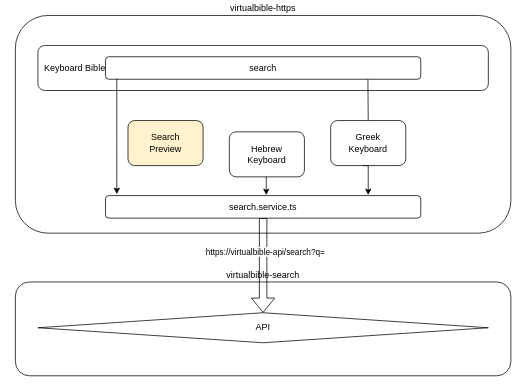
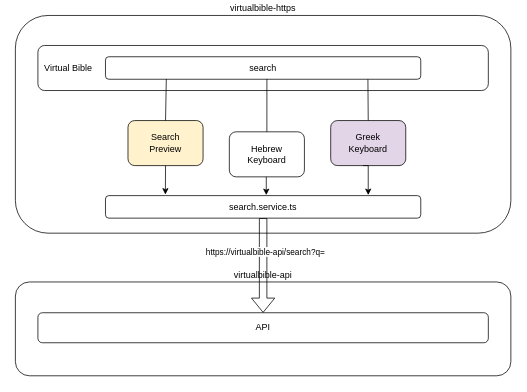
node "Keyboard Bible": label "Keyboard Bible" -> "Virtual Bible"
edge "search" -- "Search Preview": added
edge "search" -- "Hebrew Keyboard": added
edge "search" -> "search.service.ts": removed
node "Greek Keyboard": fillcolor #ffffff -> #e1d5e7
edge "Search Preview" -> "search.service.ts": added
node "virtualbible-search": label "virtualbible-search" -> "virtualbible-api"
node "API": shape diamond -> rounded rectangle
